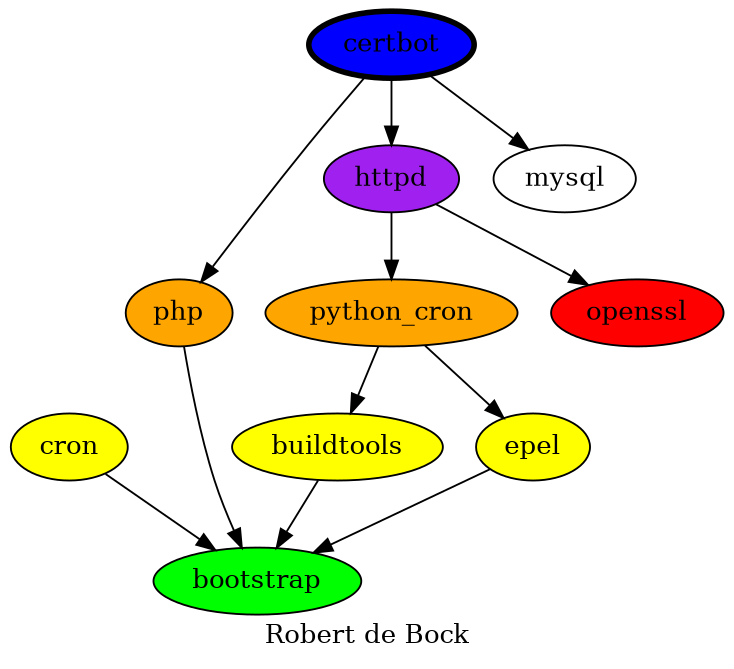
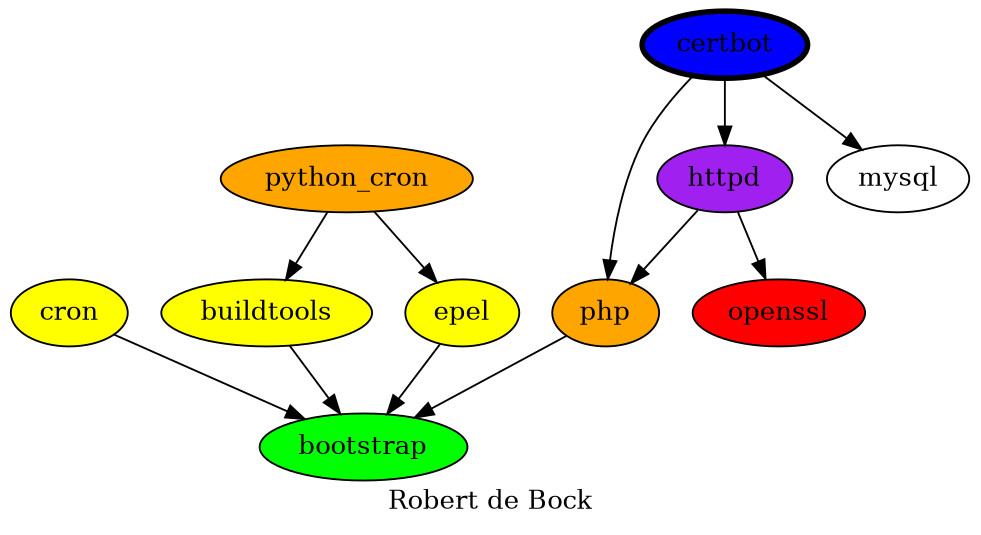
edge "httpd" -> "python_cron": now "httpd" -> "php"
